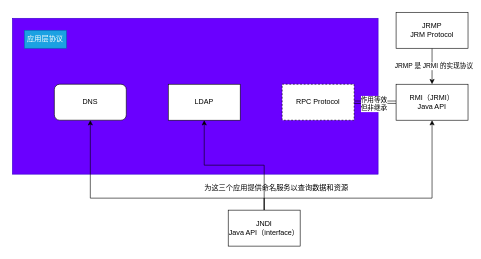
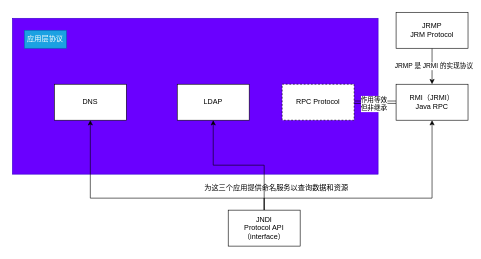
node "DNS": shape rounded rectangle -> rectangle
node "LDAP": moved (204, 102) -> (213, 102)
node "RMI（JRMI） Java API": label "RMI（JRMI） Java API" -> "RMI（JRMI） Java RPC"
node "JNDI Java API（interface）": label "JNDI Java API（interface）" -> "JNDI Protocol API（interface）"
